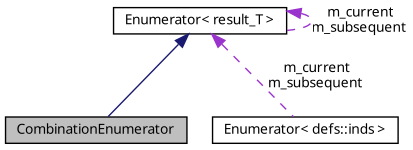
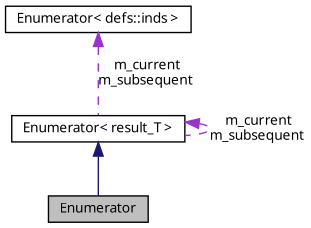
edge "Enumerator< defs::inds >" -> "Enumerator< result_T >": reversed
node "CombinationEnumerator": label "CombinationEnumerator" -> "Enumerator"
